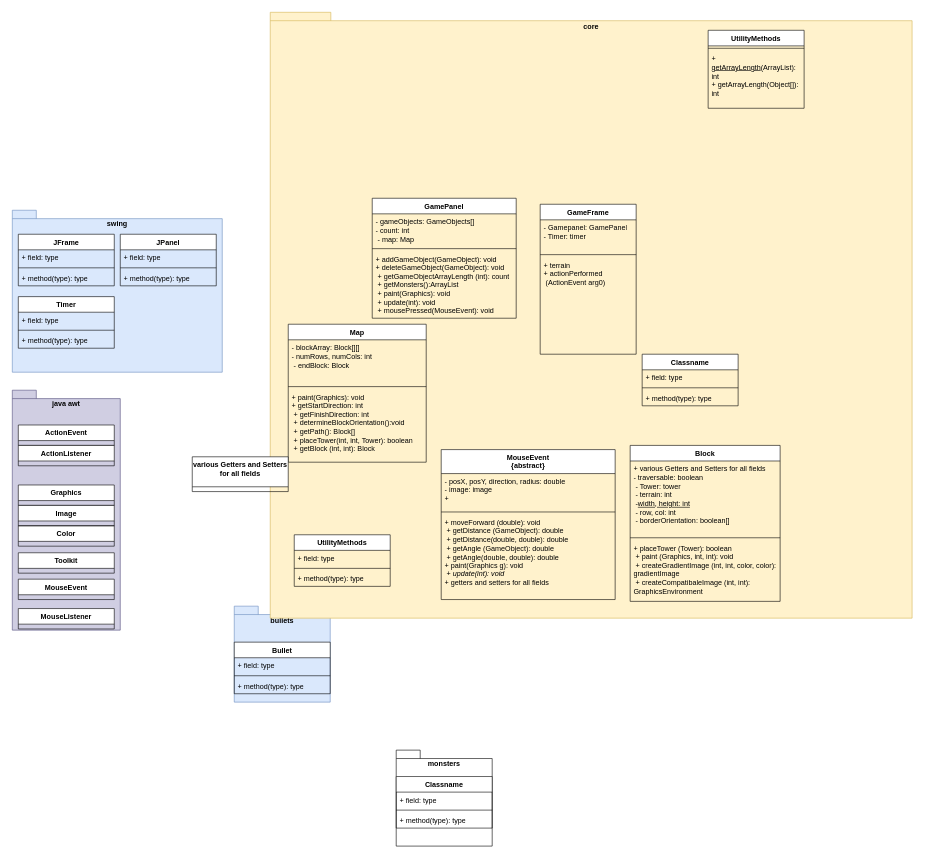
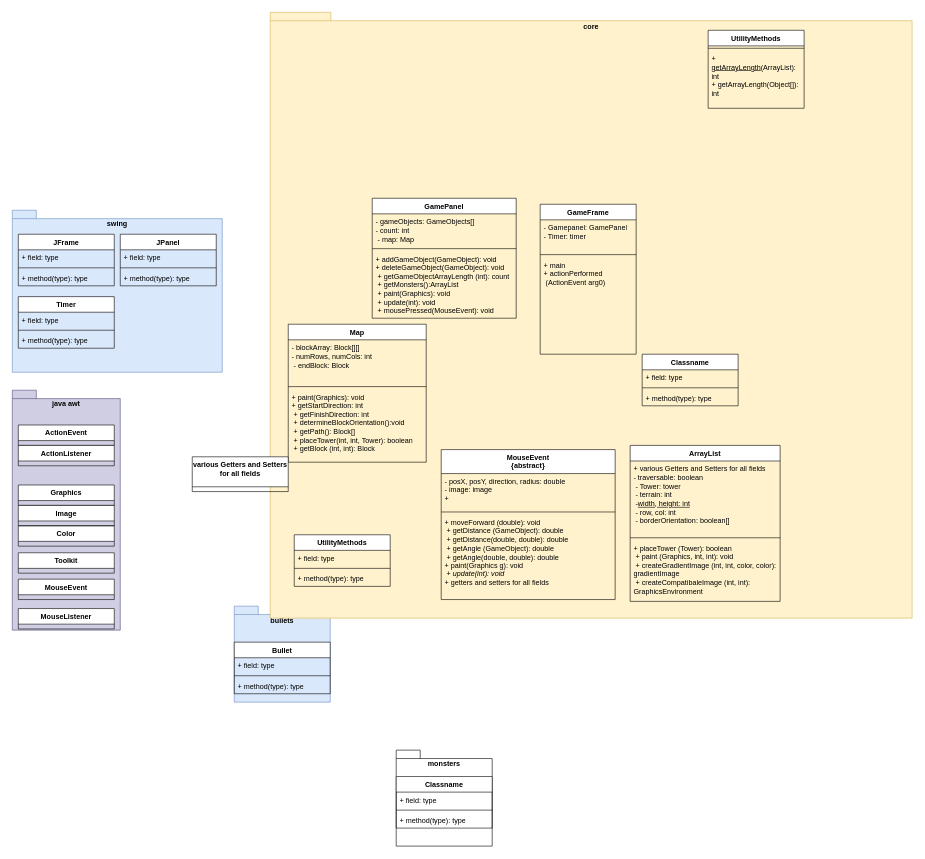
node "+ terrain + actionPerformed (ActionEvent arg0)": label "+ terrain + actionPerformed (ActionEvent arg0)" -> "+ main + actionPerformed (ActionEvent arg0)"
node "Block": label "Block" -> "ArrayList"
